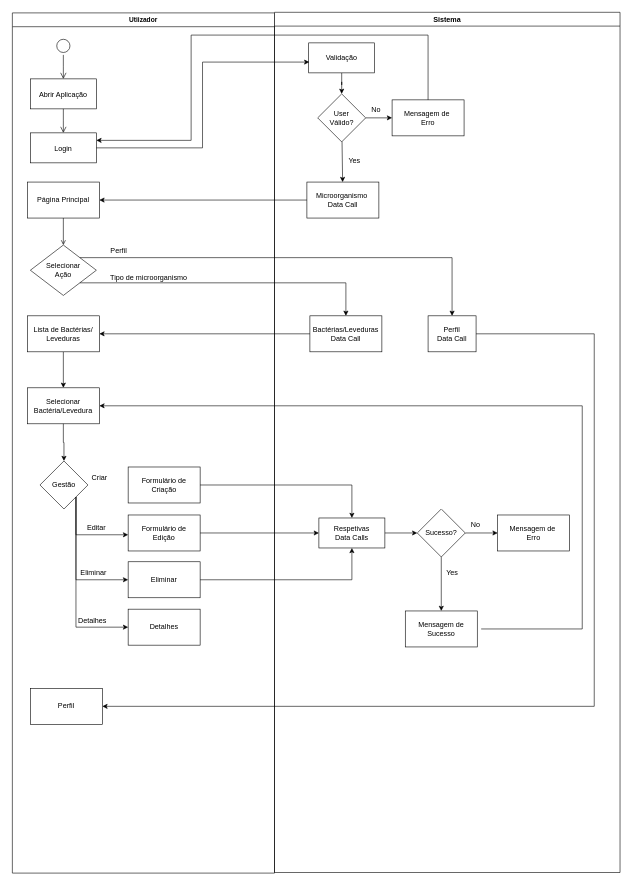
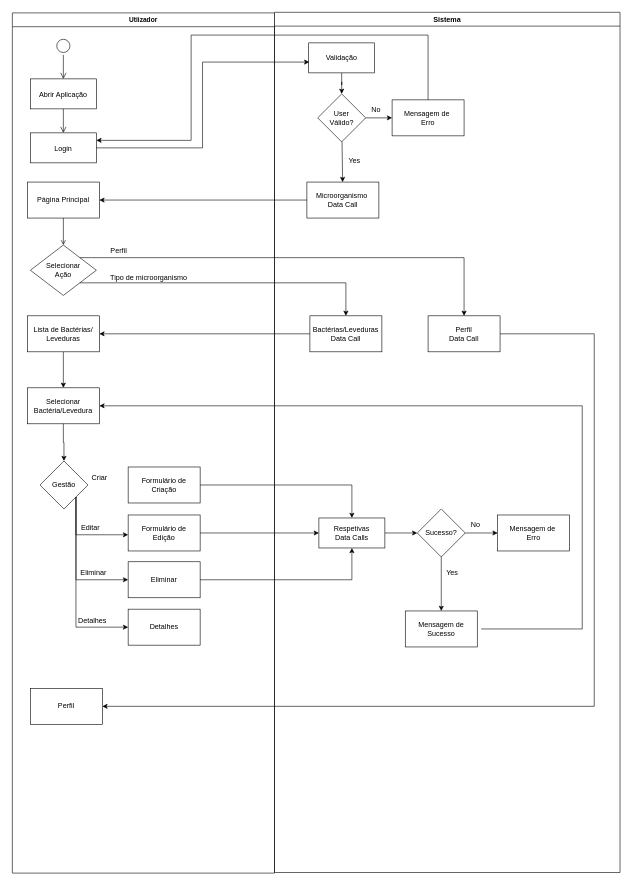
node "Perfil Data Call": size 48x36 -> 72x36
node "Editar": moved (96, 528) -> (90, 528)
